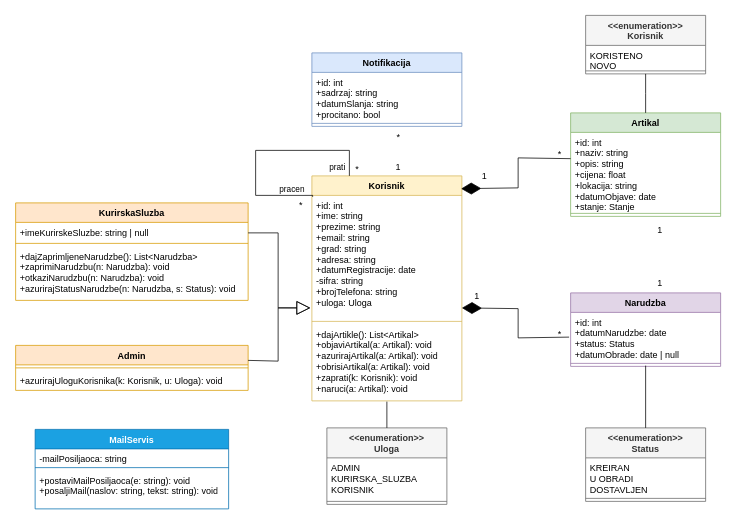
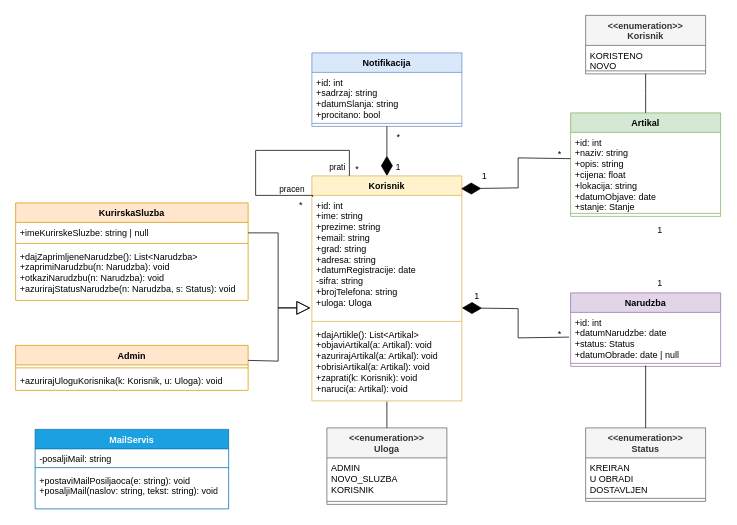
edge "Notifikacija" -> "Korisnik": added
node "-mailPosiljaoca: string": label "-mailPosiljaoca: string" -> "-posaljiMail: string"
node "ADMIN KURIRSKA_SLUZBA KORISNIK": label "ADMIN KURIRSKA_SLUZBA KORISNIK" -> "ADMIN NOVO_SLUZBA KORISNIK"
